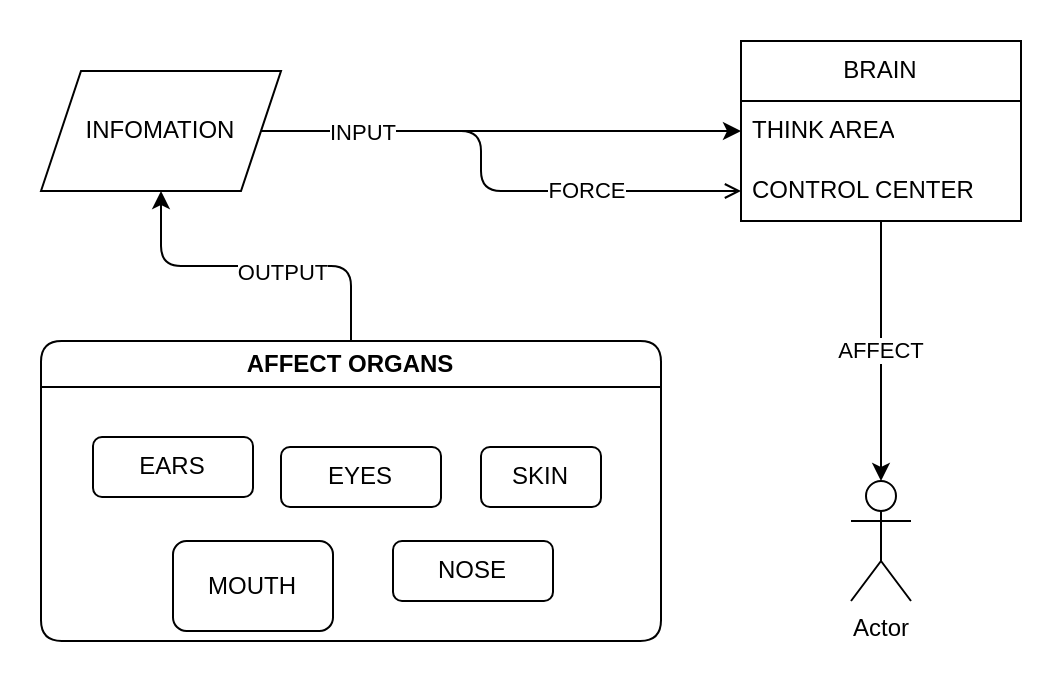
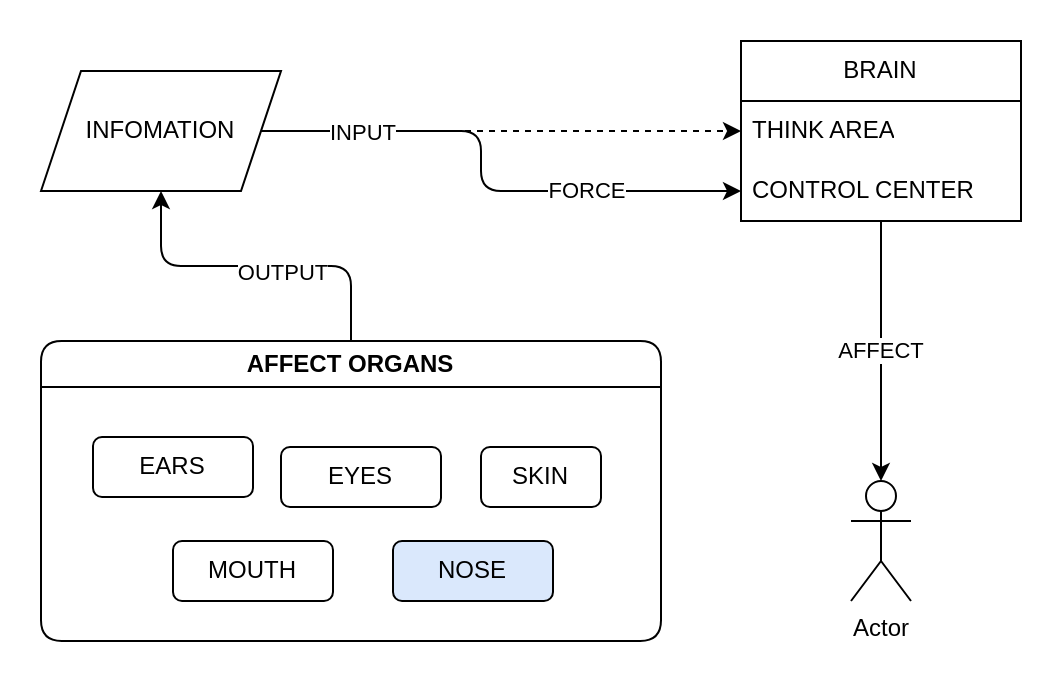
edge "INFOMATION" -> "THINK AREA": style solid -> dashed
edge "INFOMATION" -> "CONTROL CENTER": arrowhead open -> classic
node "NOSE": fillcolor #ffffff -> #dae8fc
node "MOUTH": size 160x90 -> 160x60
